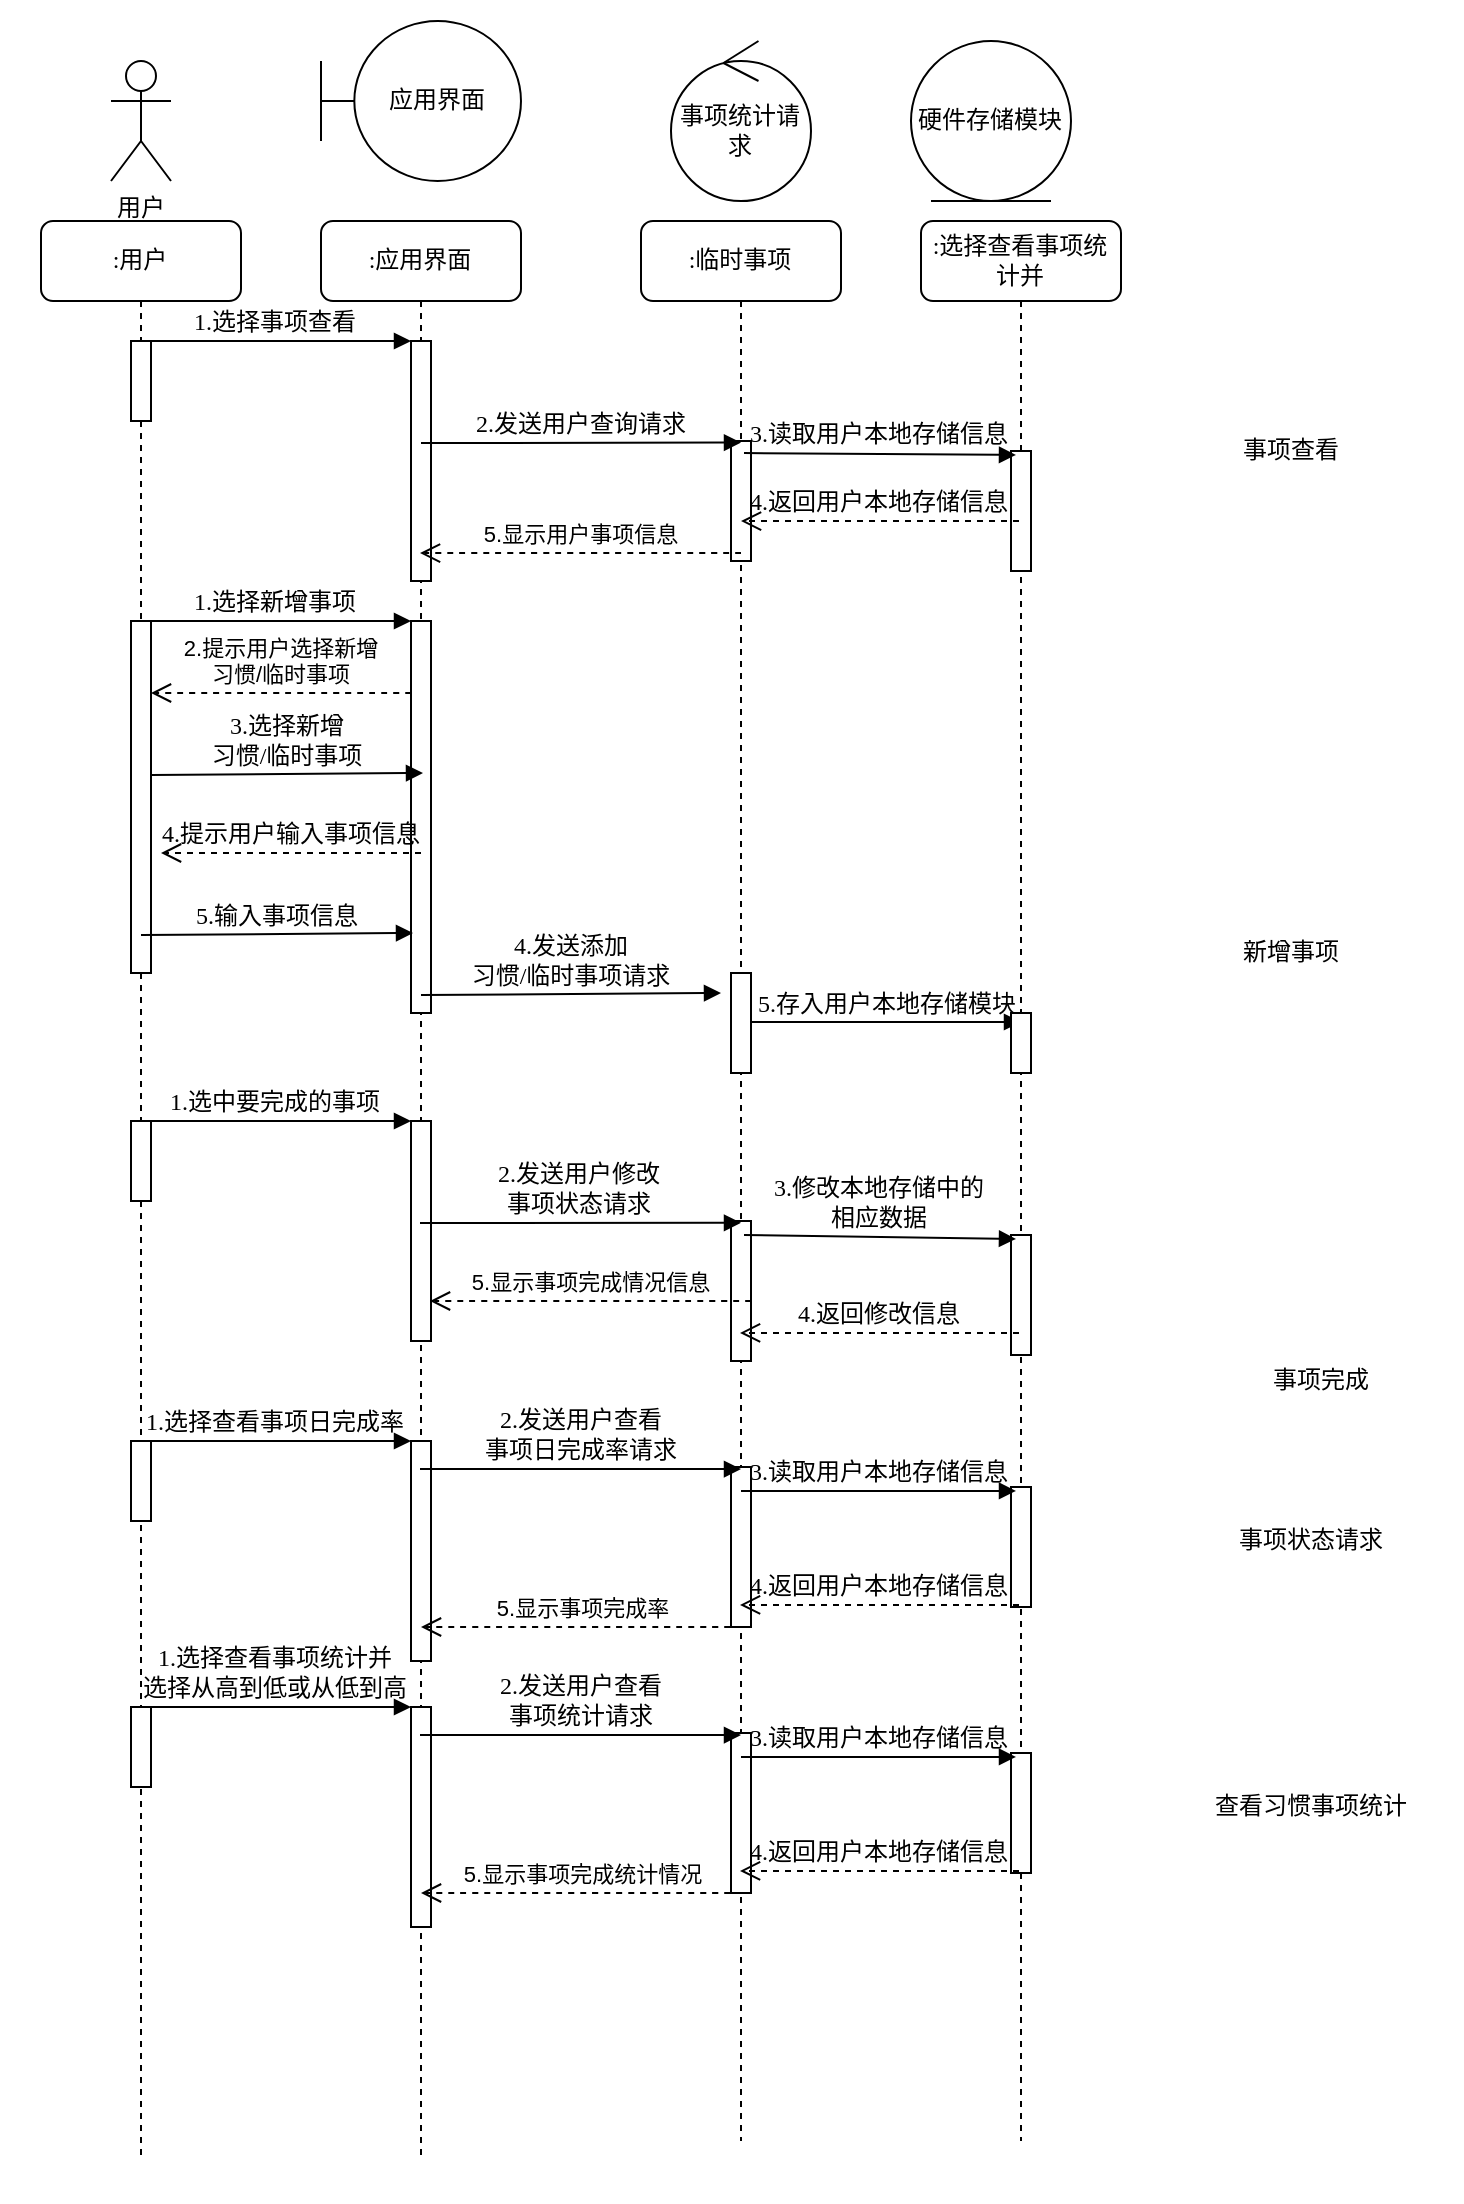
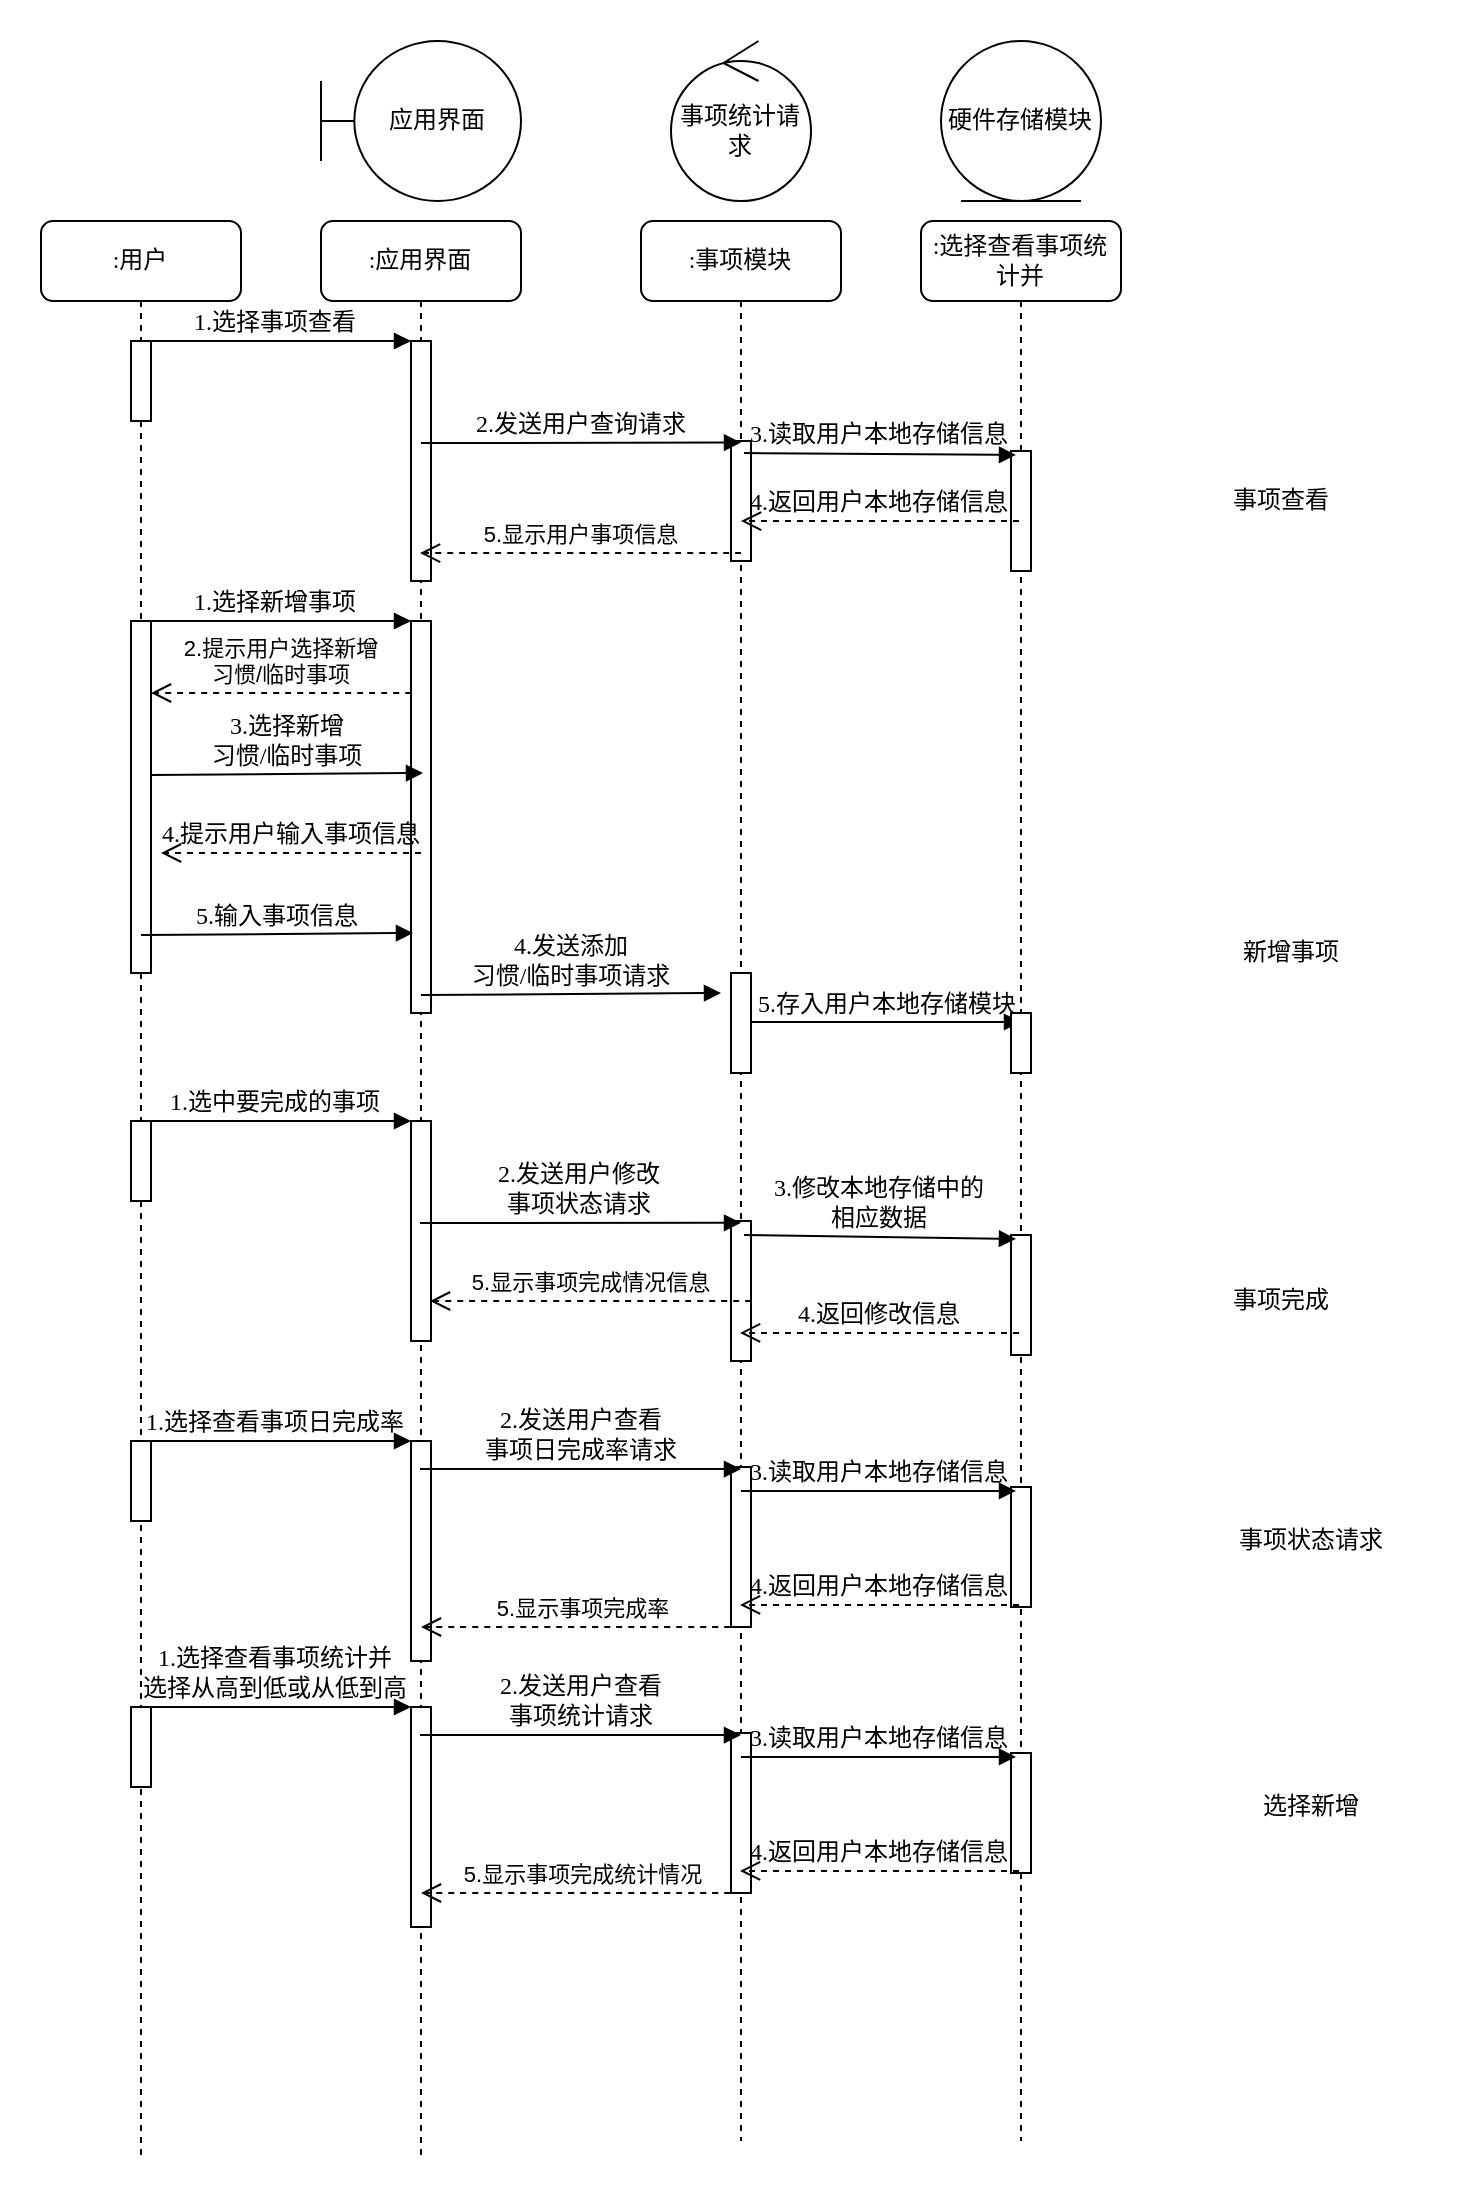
node "应用界面": moved (421, 101) -> (421, 121)
node "用户": removed
node "硬件存储模块": moved (991, 121) -> (1021, 121)
node ":临时事项": label ":临时事项" -> ":事项模块"
node "事项查看": moved (1291, 451) -> (1281, 501)
node "事项完成": moved (1321, 1381) -> (1281, 1301)
node "查看习惯事项统计": label "查看习惯事项统计" -> "选择新增"
